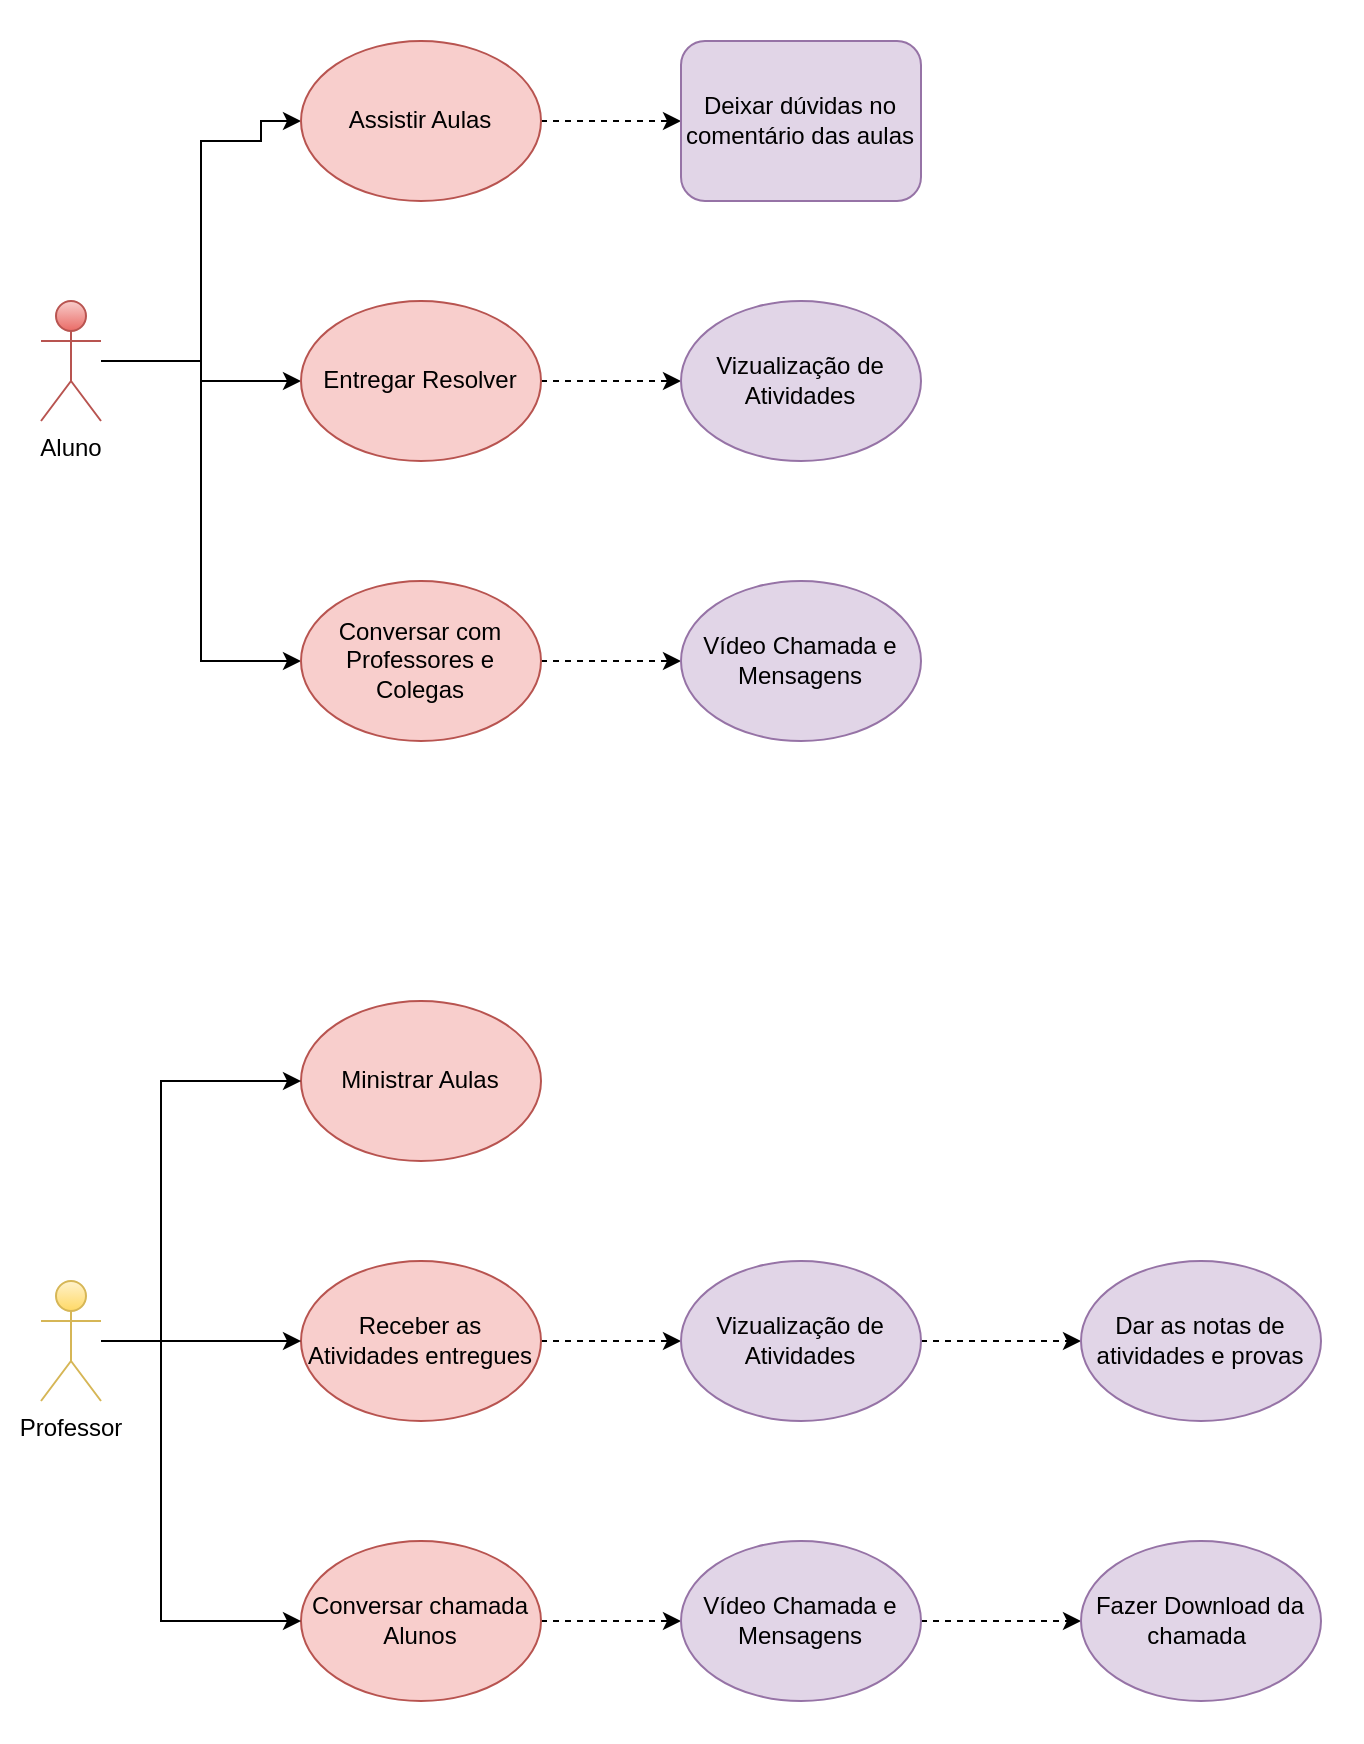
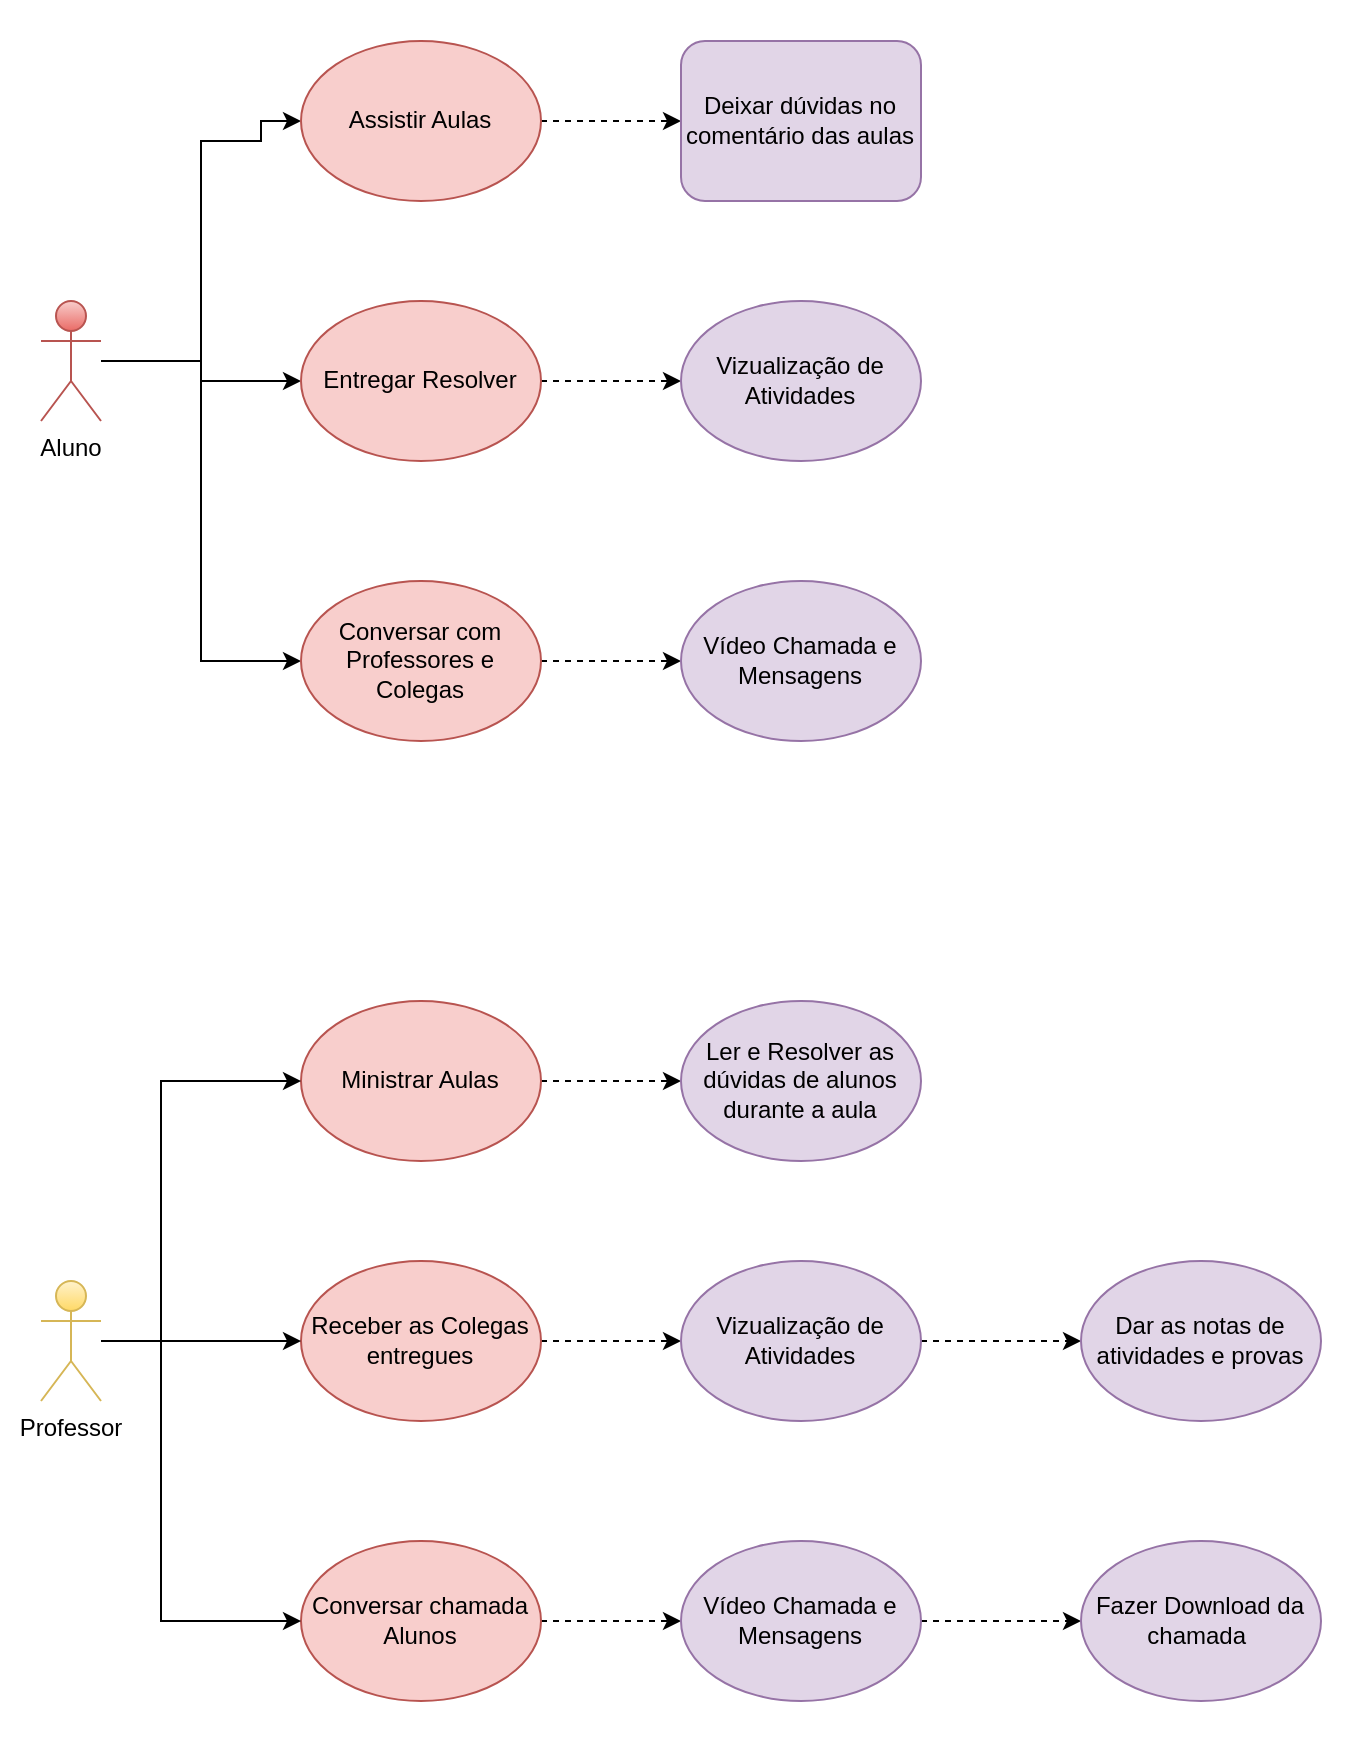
edge "Ministrar Aulas" -> "Ler e Resolver as dúvidas de alunos durante a aula": added
node "Ler e Resolver as dúvidas de alunos durante a aula": added
node "Receber as Atividades entregues": label "Receber as Atividades entregues" -> "Receber as Colegas entregues"
